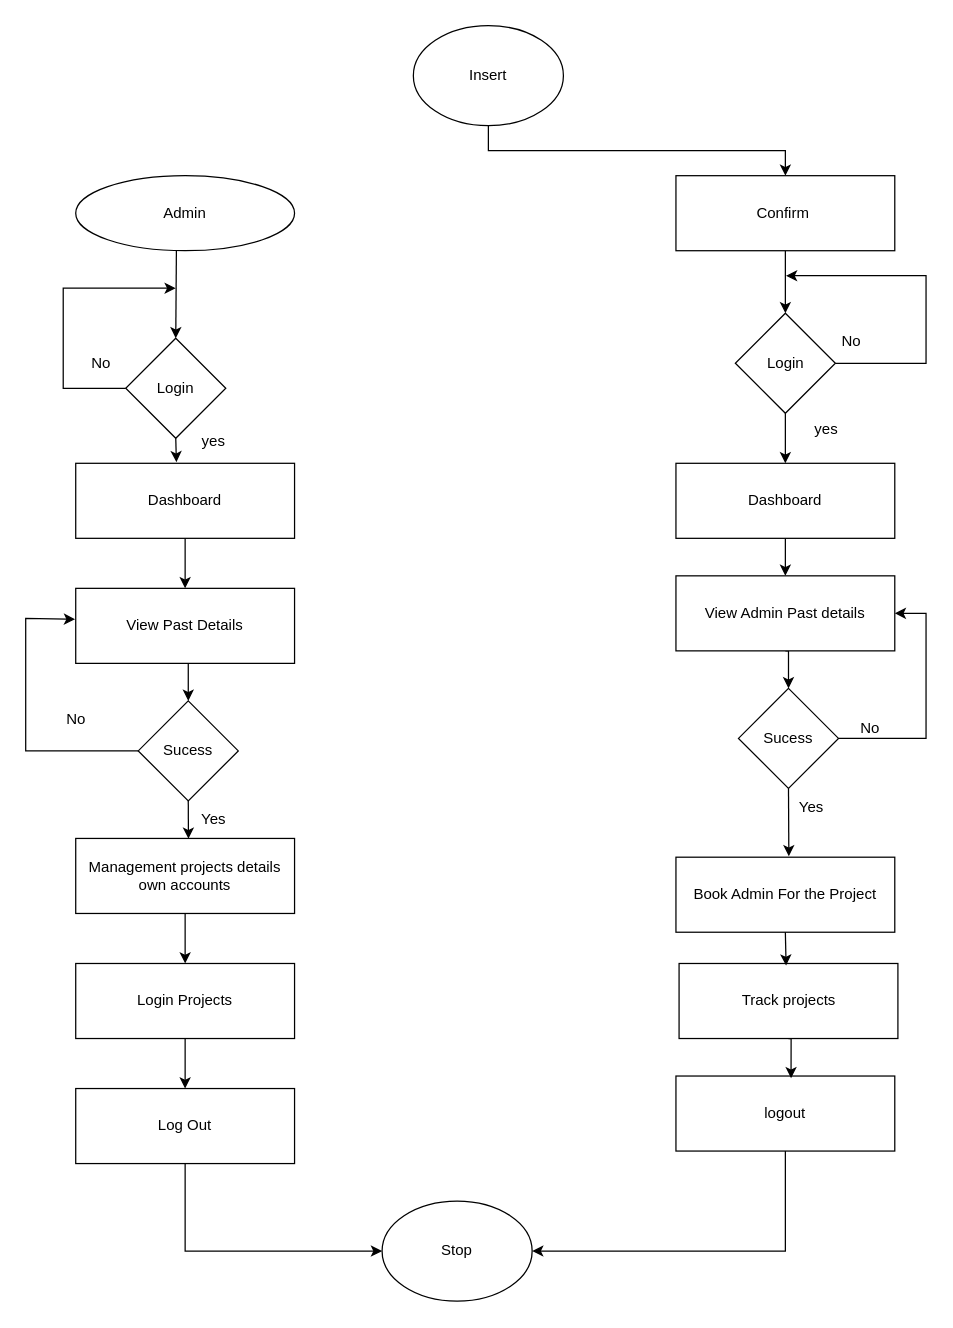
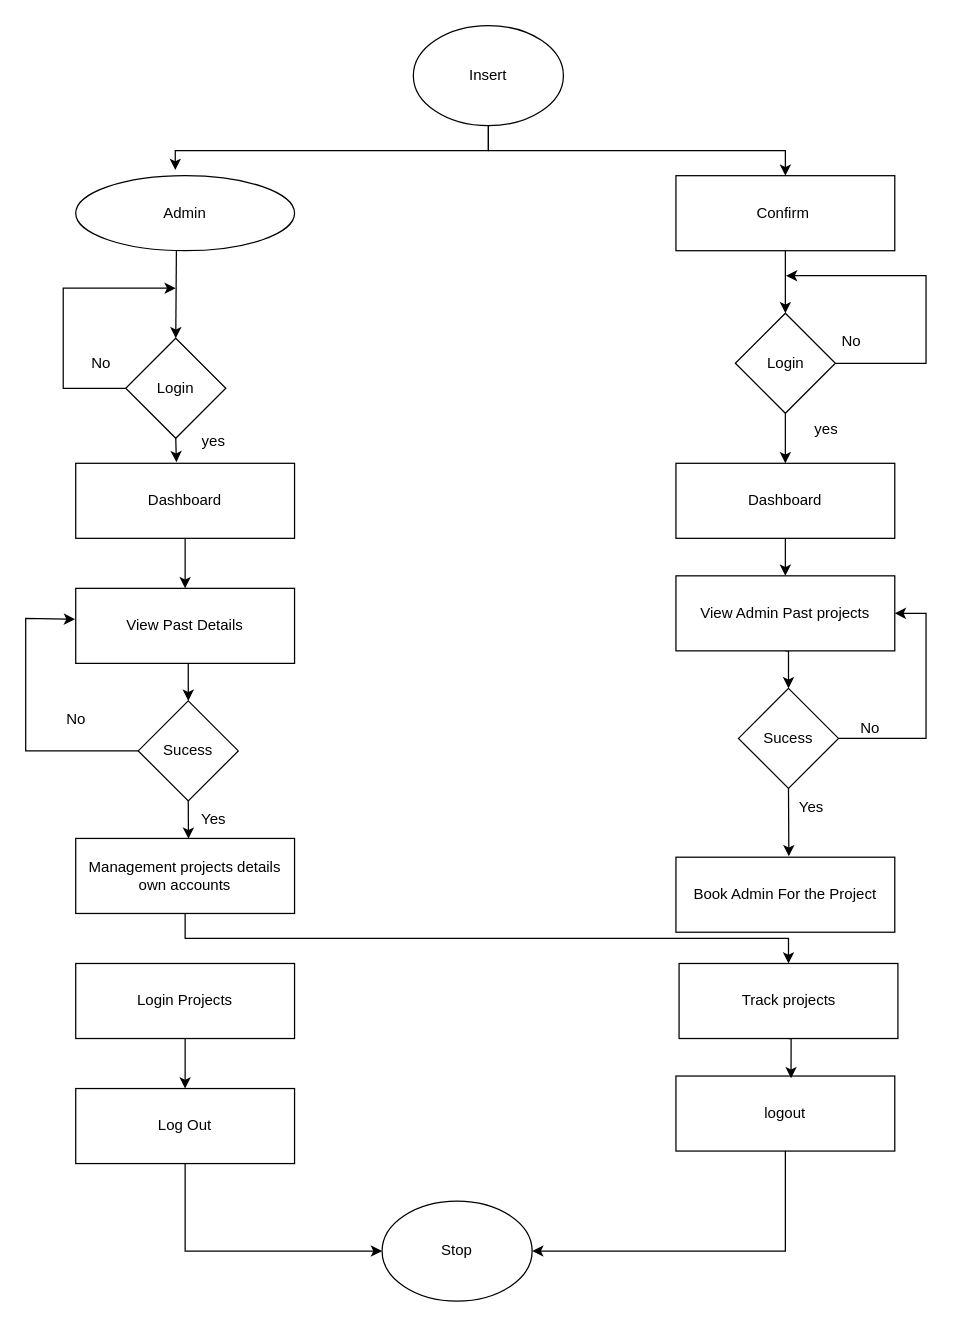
edge "Insert" -> "Admin": added
node "View Admin Past details": label "View Admin Past details" -> "View Admin Past projects"
edge "Book Admin For the Project" -> "Track projects": removed
edge "Management projects details own accounts" -> "Login Projects": now "Management projects details own accounts" -> "Track projects"
